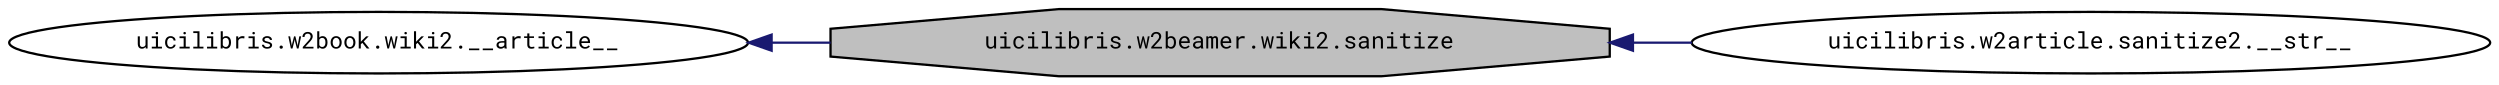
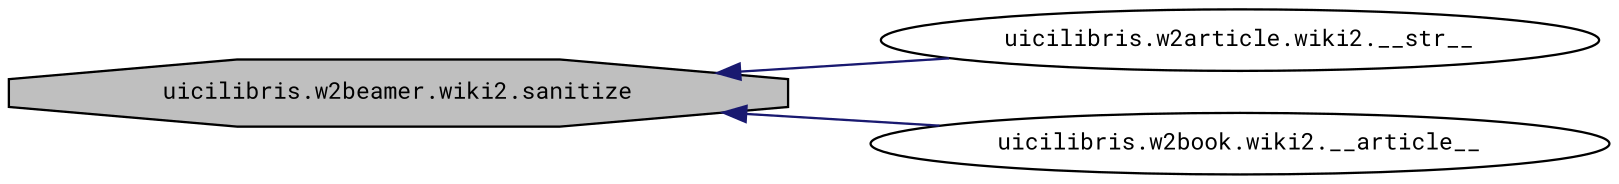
edge "uicilibris.w2beamer.wiki2.sanitize" -> "uicilibris.w2book.wiki2.__article__": reversed
node "uicilibris.w2article.sanitize2.__str__": label "uicilibris.w2article.sanitize2.__str__" -> "uicilibris.w2article.wiki2.__str__"
